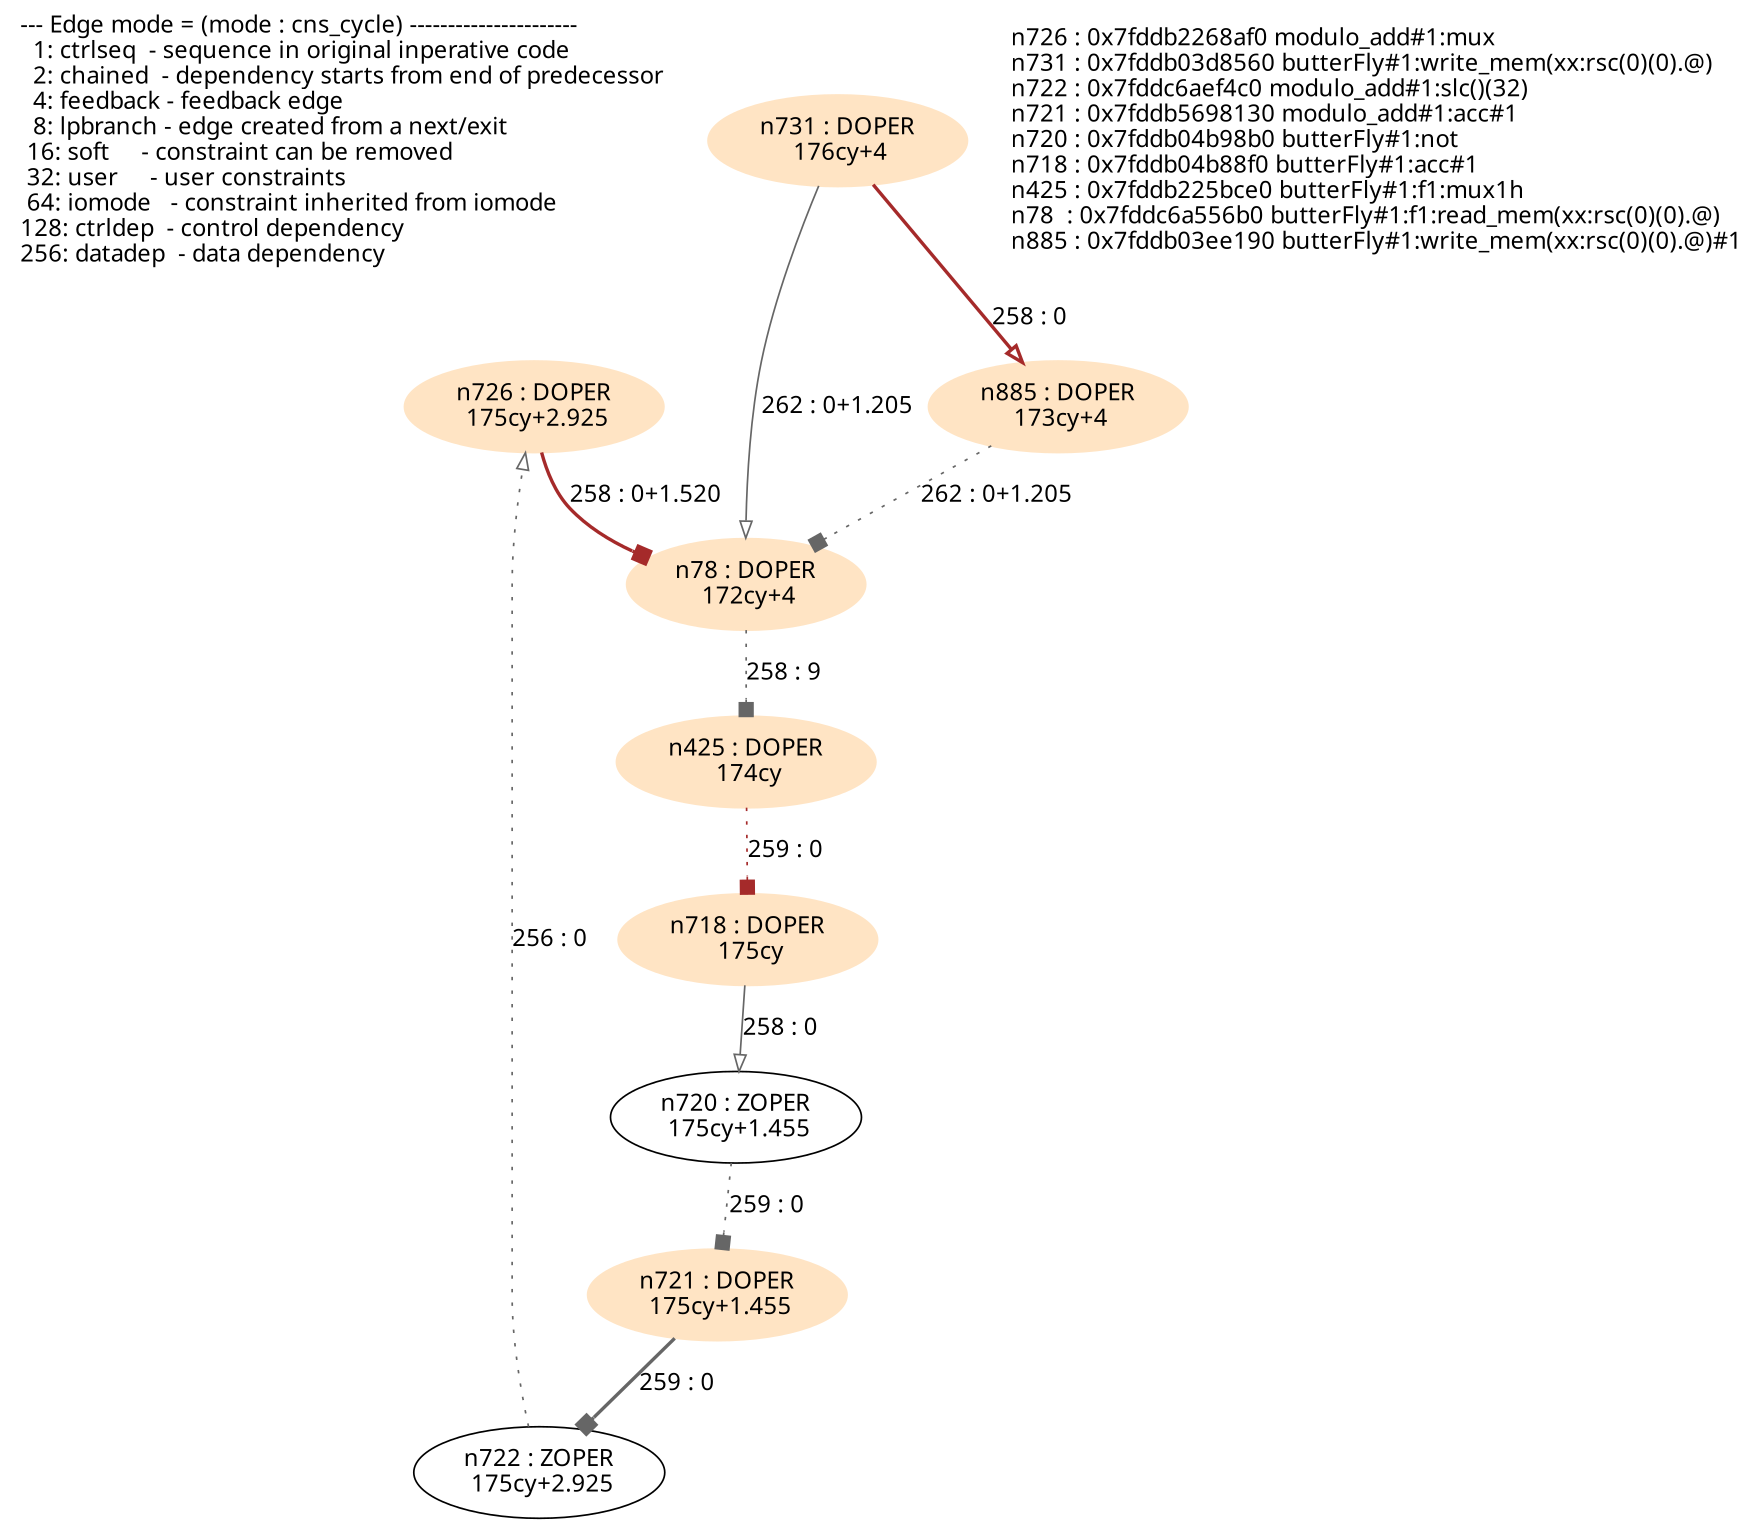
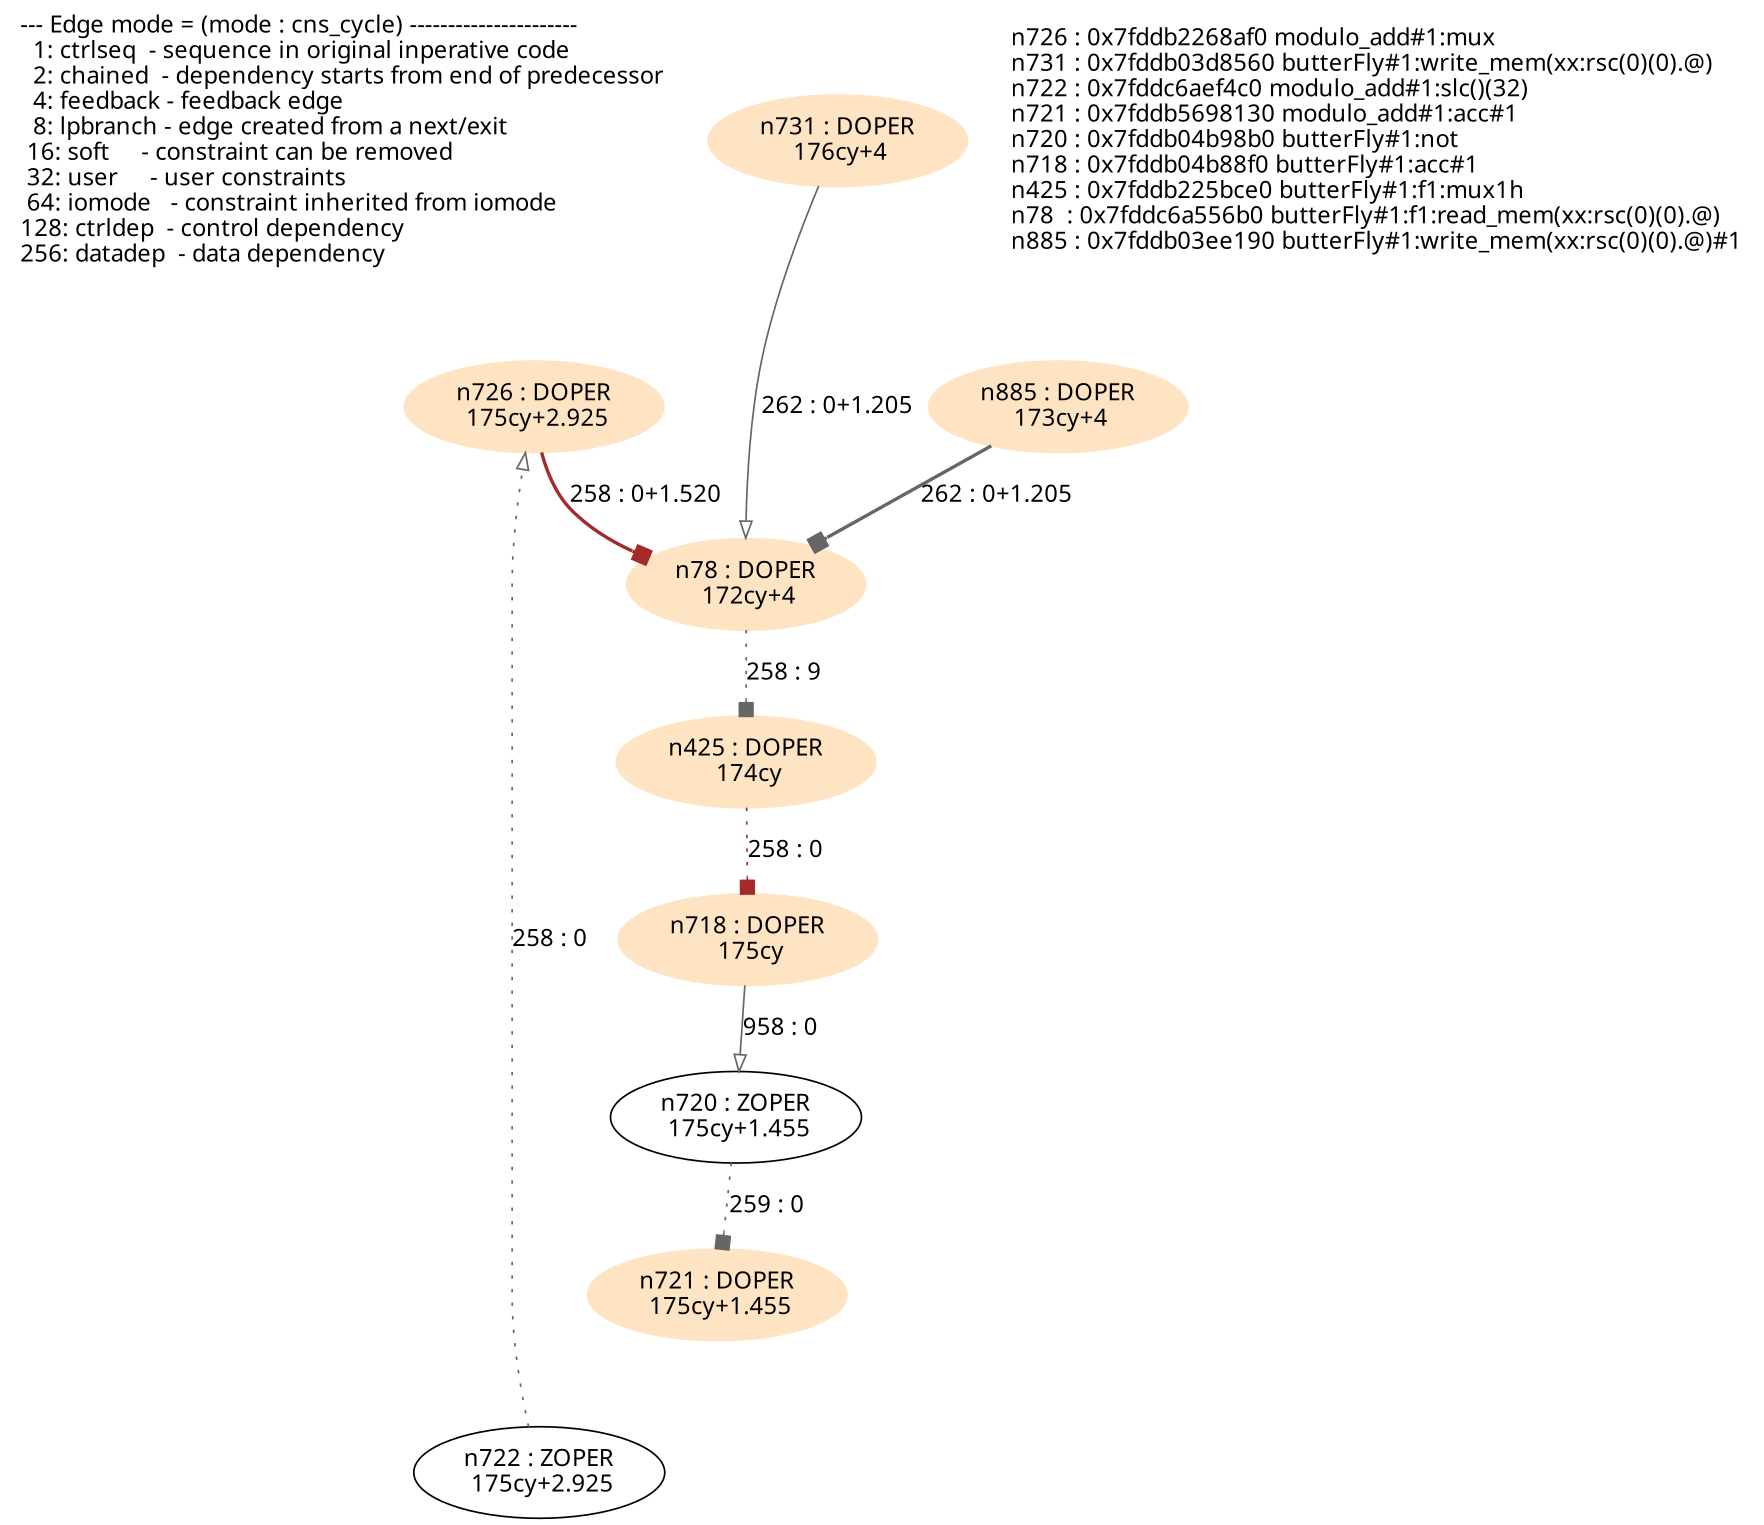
edge "n731 : DOPER 176cy+4" -> "n885 : DOPER 173cy+4": removed, label "258 : 0"
edge "n885 : DOPER 173cy+4" -> "n78 : DOPER 172cy+4": style dotted -> bold
edge "n425 : DOPER 174cy" -> "n718 : DOPER 175cy": label "259 : 0" -> "258 : 0"
edge "n722 : ZOPER 175cy+2.925" -> "n726 : DOPER 175cy+2.925": label "256 : 0" -> "258 : 0"
edge "n718 : DOPER 175cy" -> "n720 : ZOPER 175cy+1.455": label "258 : 0" -> "958 : 0"
edge "n721 : DOPER 175cy+1.455" -> "n722 : ZOPER 175cy+2.925": removed, label "259 : 0"
